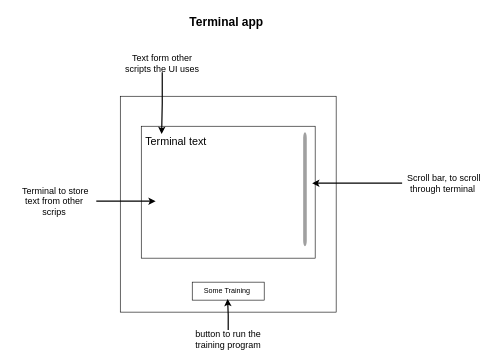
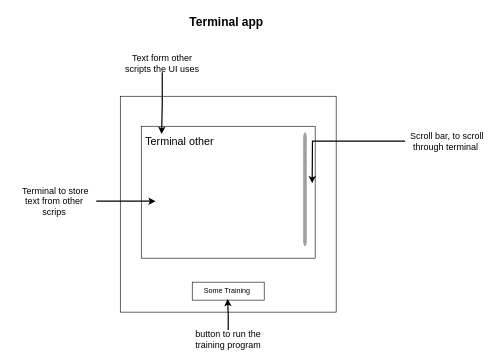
node "Terminal text": label "Terminal text" -> "Terminal other"
node "Scroll bar, to scroll through terminal": moved (444, 183) -> (447, 141)
